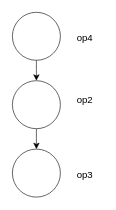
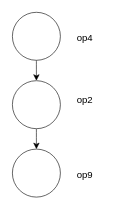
node "op3": label "op3" -> "op9"
